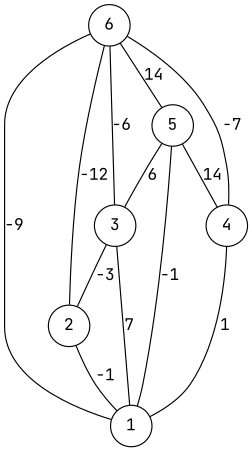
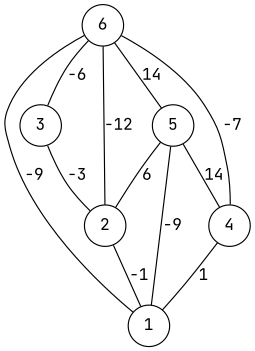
edge "5" -- "3": now "5" -- "2"
edge "5" -- "1": label "-1" -> "-9"
edge "3" -- "1": removed, label "7"
